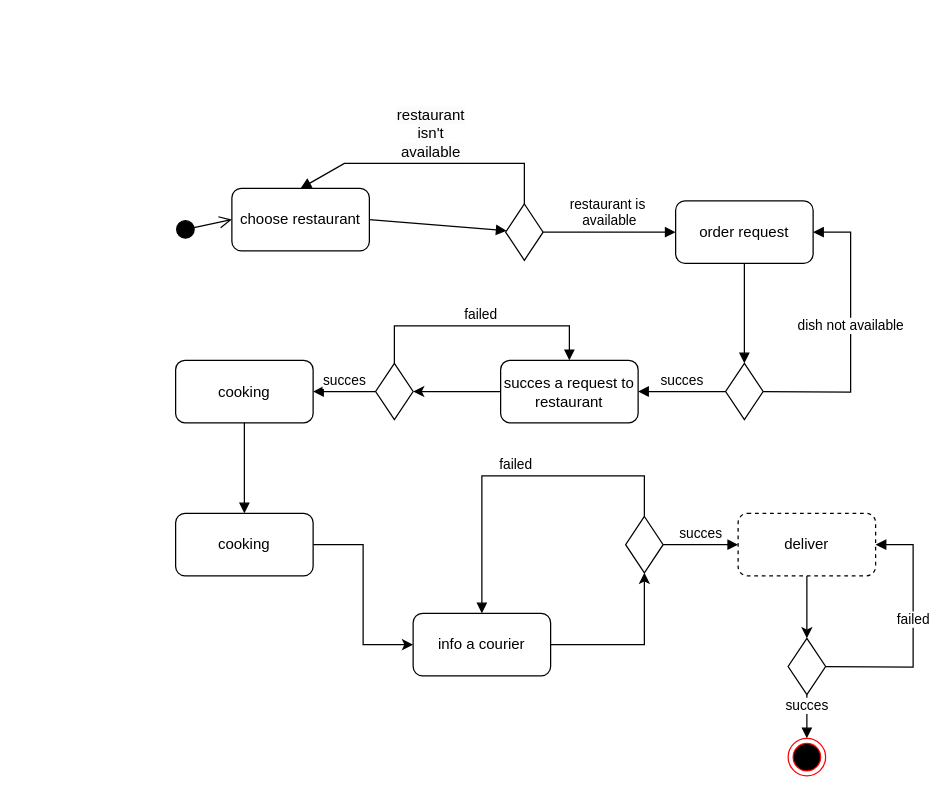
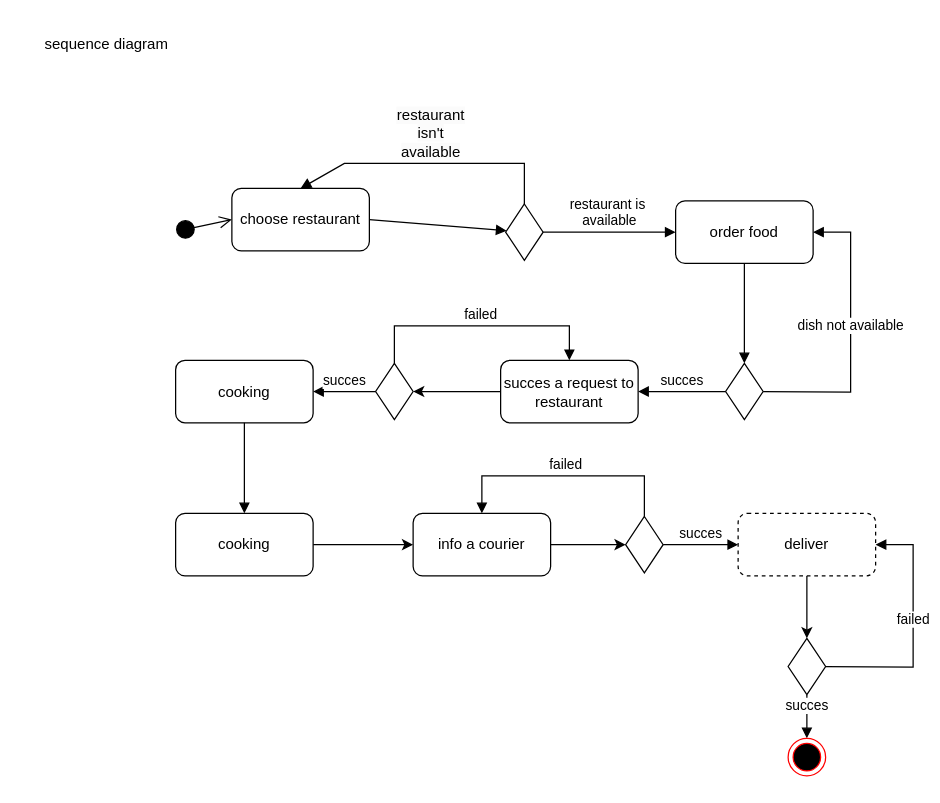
node "sequence diagram": added
node "order request": label "order request" -> "order food"
node "info a courier": moved (482, 644) -> (482, 544)
